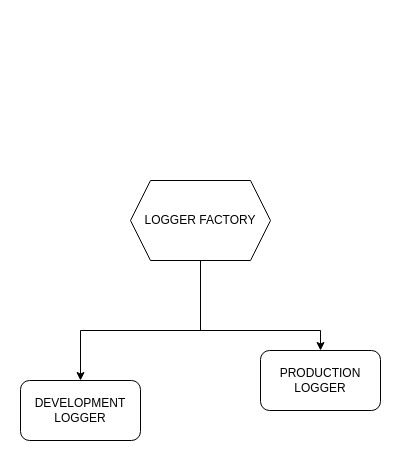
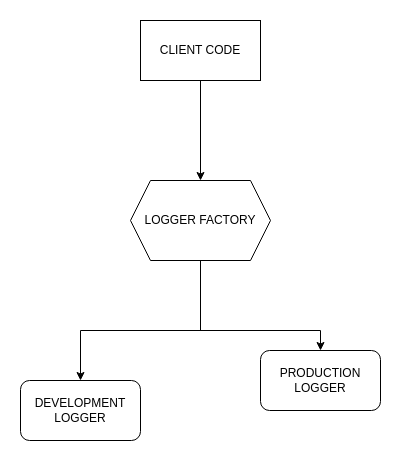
node "CLIENT CODE": added
edge "CLIENT CODE" -> "LOGGER FACTORY": added
